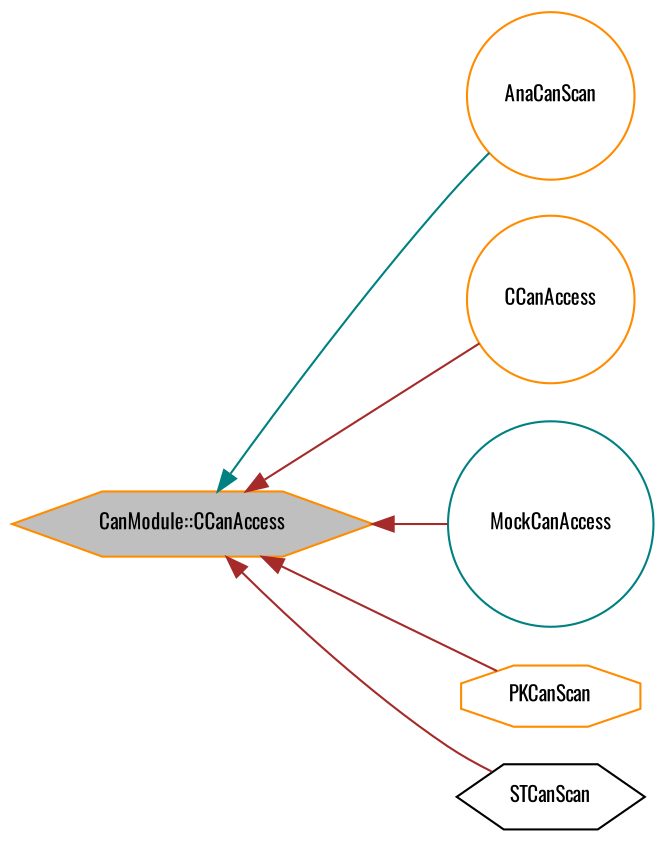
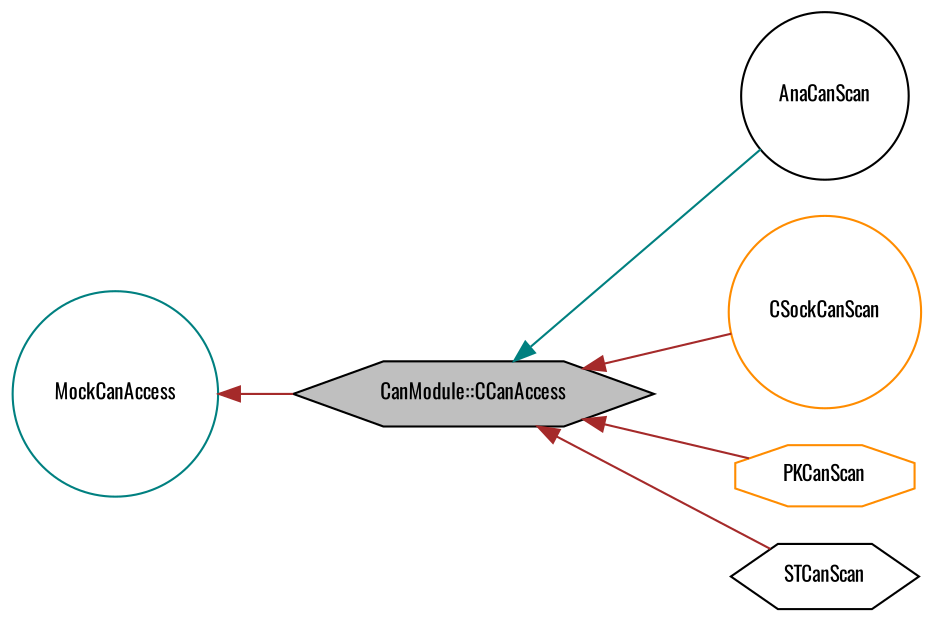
node "AnaCanScan": color darkorange -> black
node "CCanAccess": label "CCanAccess" -> "CSockCanScan"
node "CanModule::CCanAccess": color darkorange -> black
edge "MockCanAccess" -> "CanModule::CCanAccess": reversed
